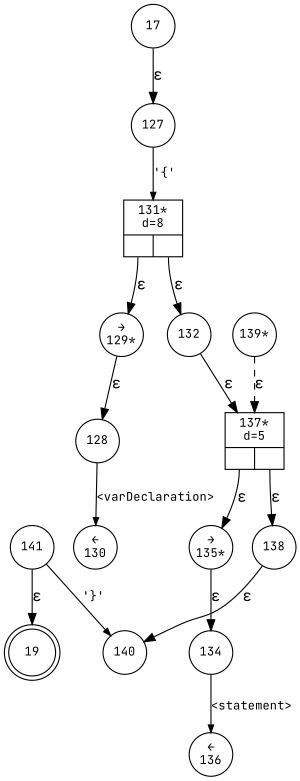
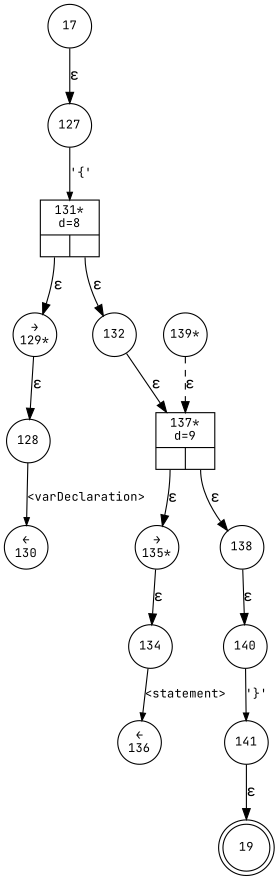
node "137*": text "d=5" -> "d=9"
edge "141" -> "140": reversed
